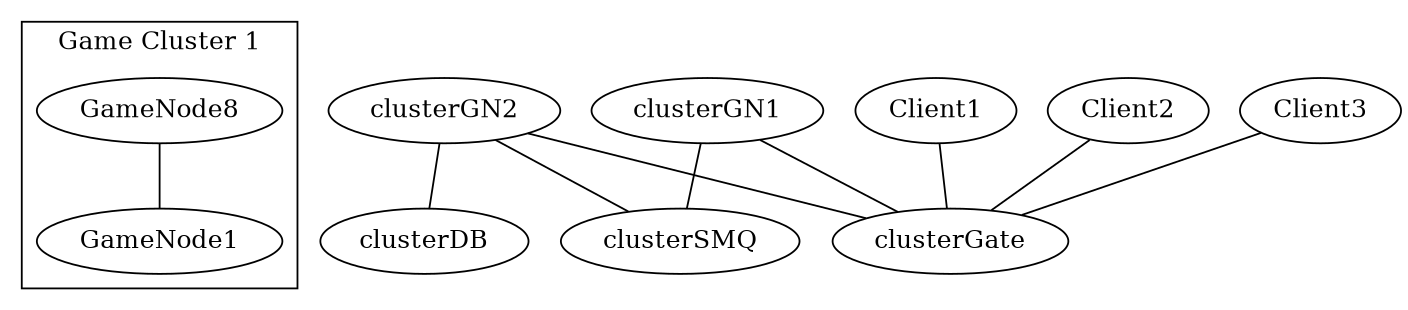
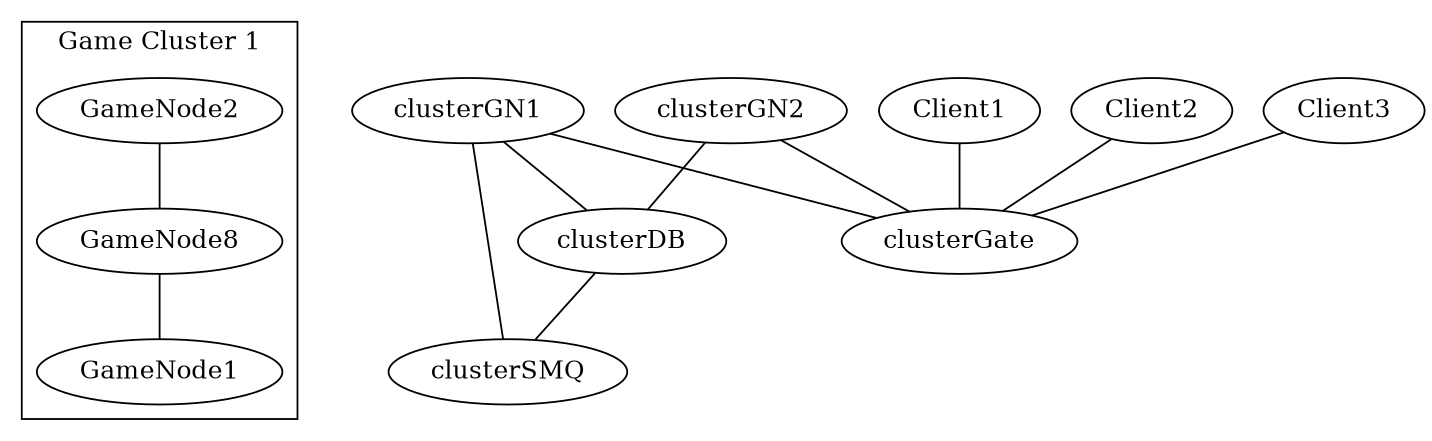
node "GameNode2": added
edge "clusterGN1" -- "clusterDB": added
edge "clusterGN2" -- "clusterSMQ": now "clusterDB" -- "clusterSMQ"
